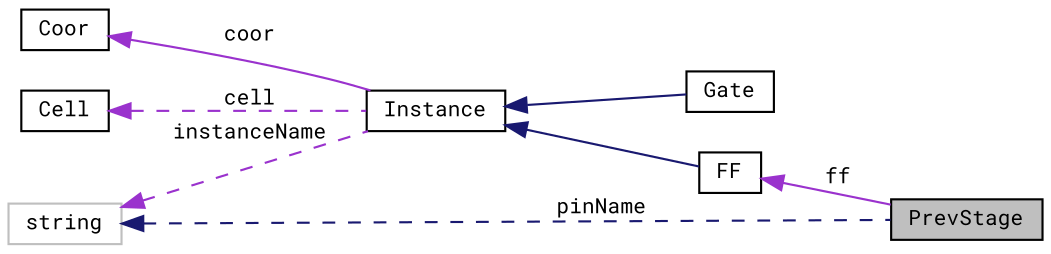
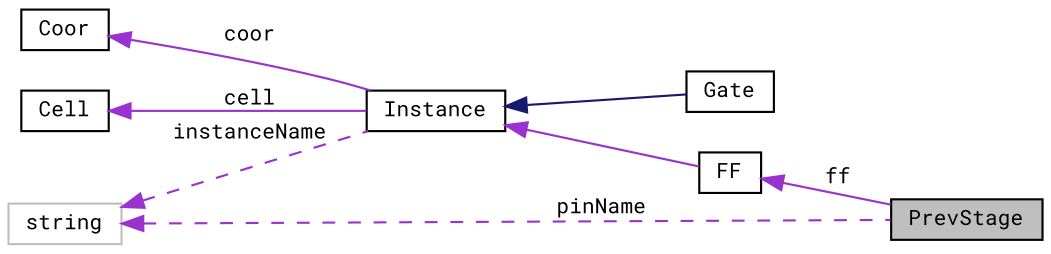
edge "Instance" -> "Cell": style dashed -> solid
edge "FF" -> "Instance": color midnightblue -> darkorchid3
edge "PrevStage" -> "string": color midnightblue -> darkorchid3
